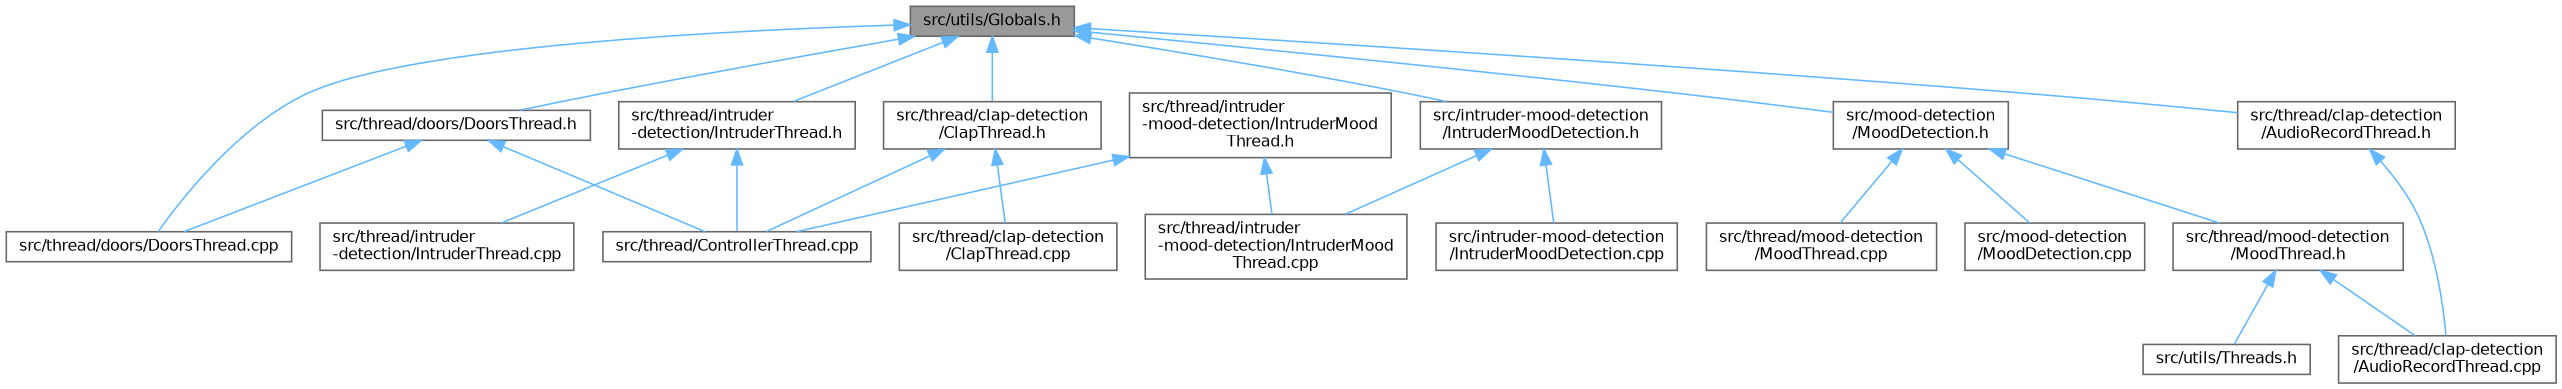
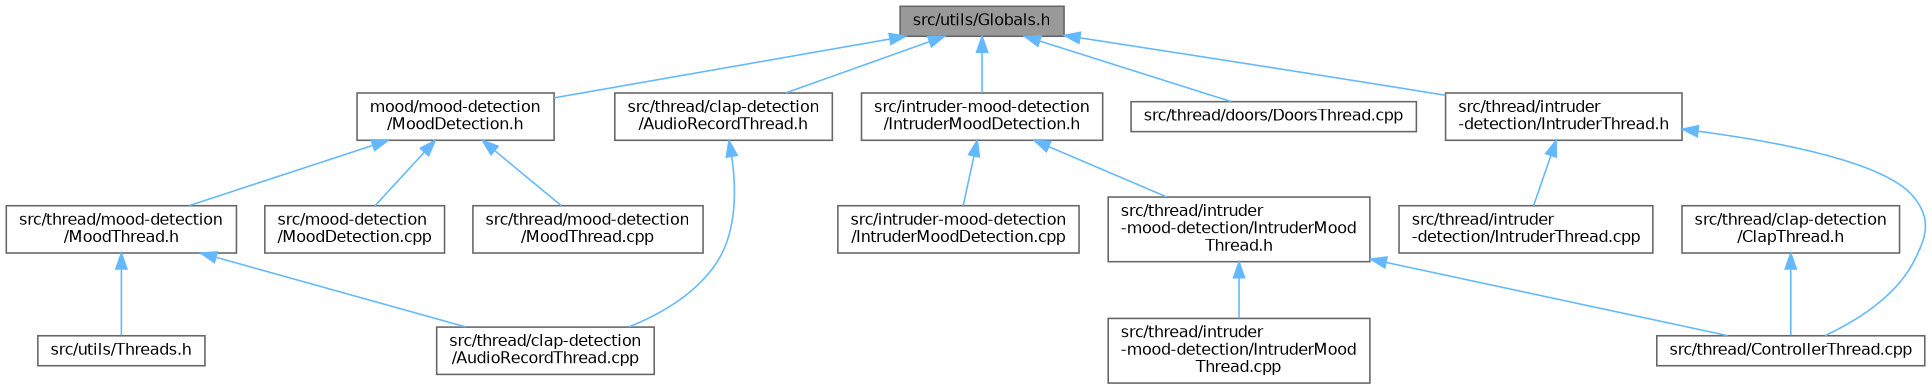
edge "src/thread/clap-detection /ClapThread.h" -> "src/utils/Globals.h": removed
node "src/thread/doors/DoorsThread.h": removed
node "src/mood-detection /MoodDetection.h": label "src/mood-detection /MoodDetection.h" -> "mood/mood-detection /MoodDetection.h"
edge "src/thread/intruder -mood-detection/IntruderMood Thread.cpp" -> "src/intruder-mood-detection /IntruderMoodDetection.h": now "src/thread/intruder -mood-detection/IntruderMood Thread.h" -> "src/intruder-mood-detection /IntruderMoodDetection.h"
node "src/thread/clap-detection /ClapThread.cpp": removed
